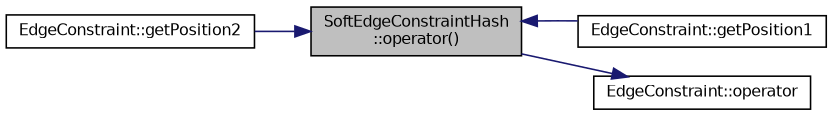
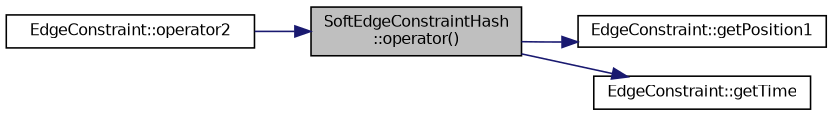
edge "EdgeConstraint::getPosition1" -> "SoftEdgeConstraintHash ::operator()": reversed
node "EdgeConstraint::getPosition2": label "EdgeConstraint::getPosition2" -> "EdgeConstraint::operator2"
node "EdgeConstraint::operator": label "EdgeConstraint::operator" -> "EdgeConstraint::getTime"
